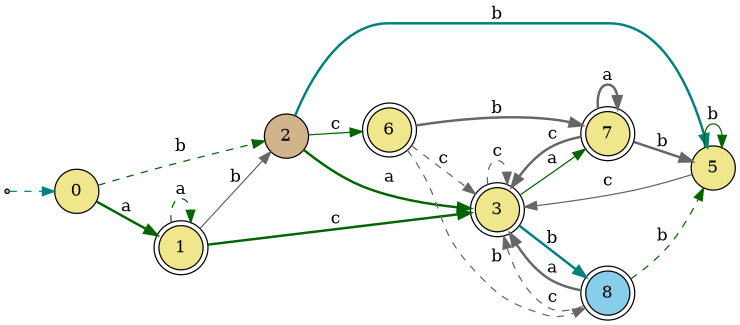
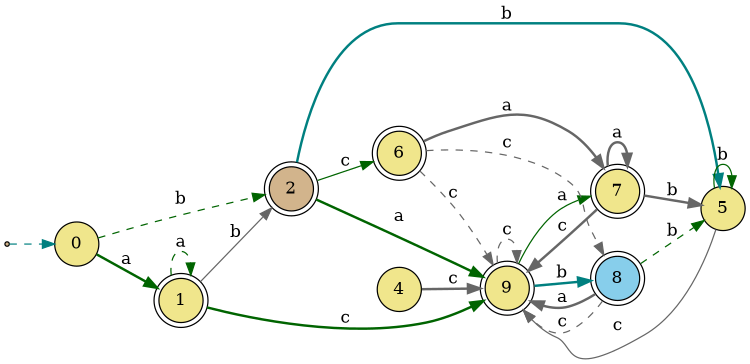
edge "6" -> "7": label "b" -> "a"
node "2": shape circle -> doublecircle
node "3": label "3" -> "9"
edge "6" -> "8": label "b" -> "c"
node "4": added
